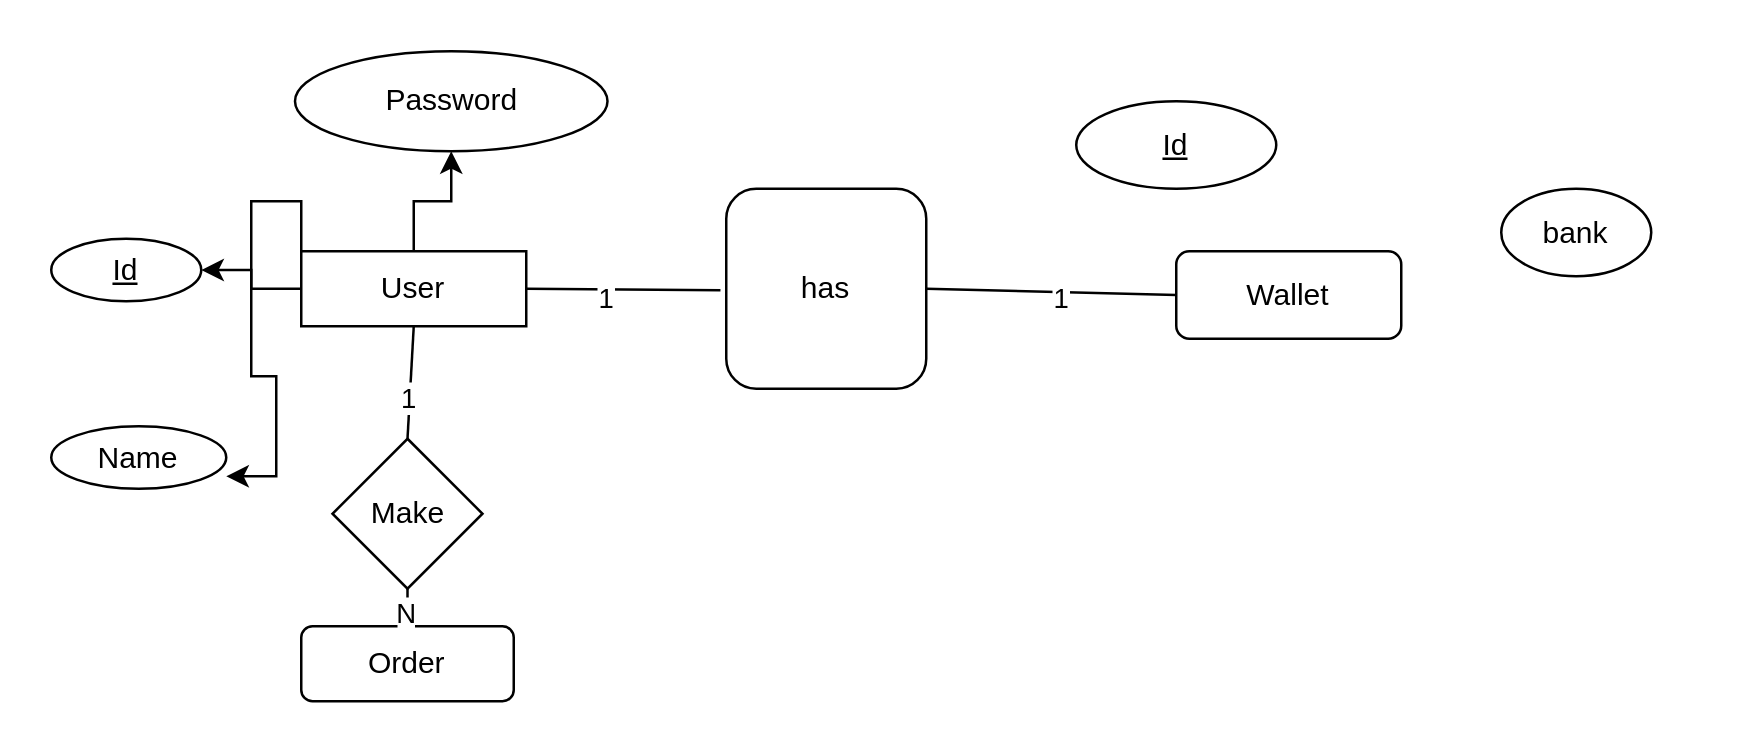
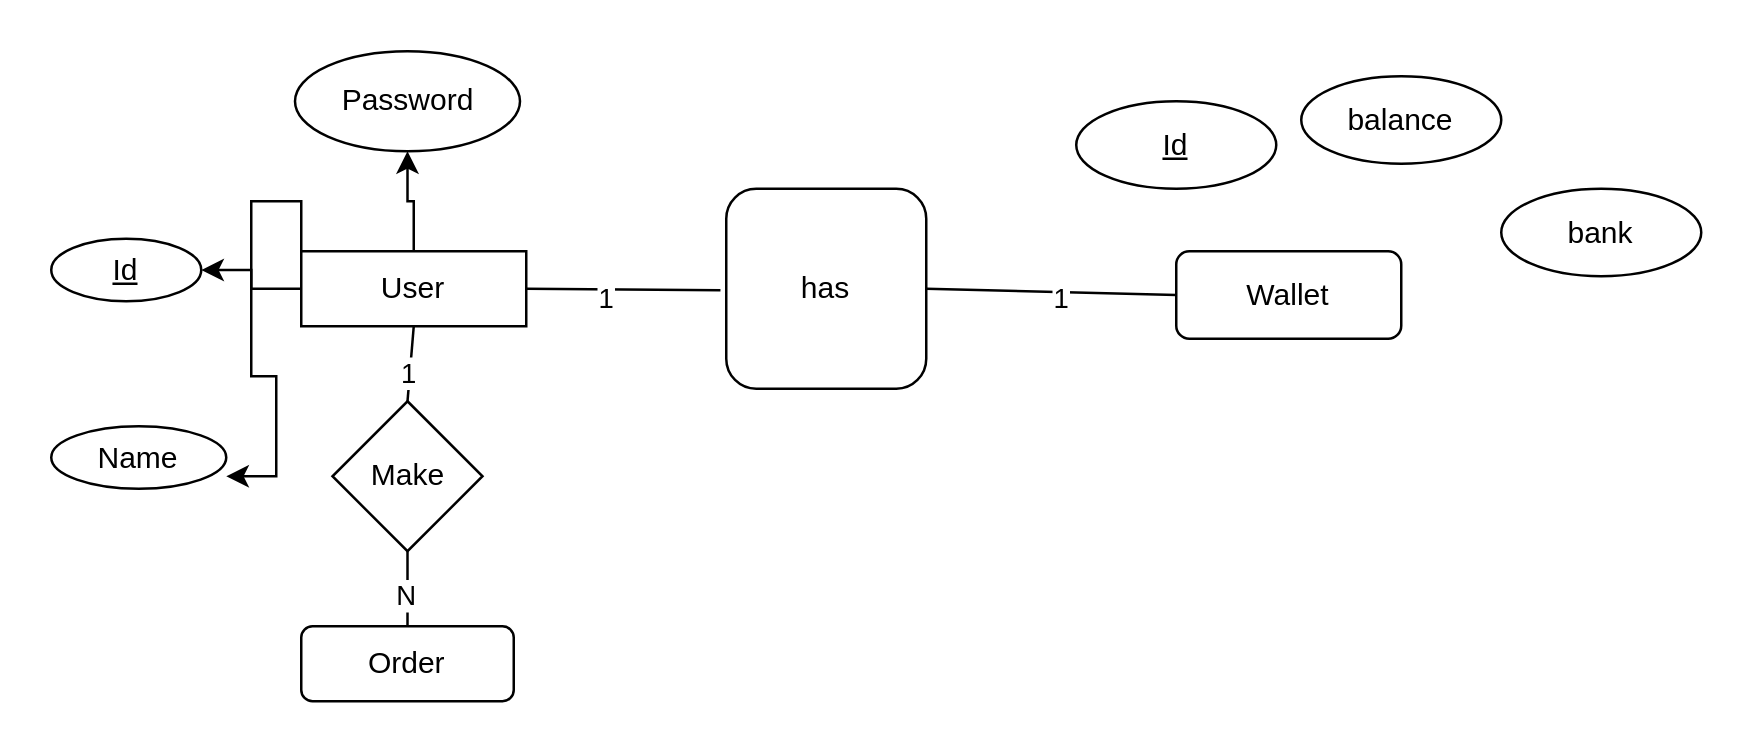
node "Password": size 313x100 -> 225x100
node "balance": added
node "bank": size 150x88 -> 200x88
node "Make": moved (408, 514) -> (408, 476)
